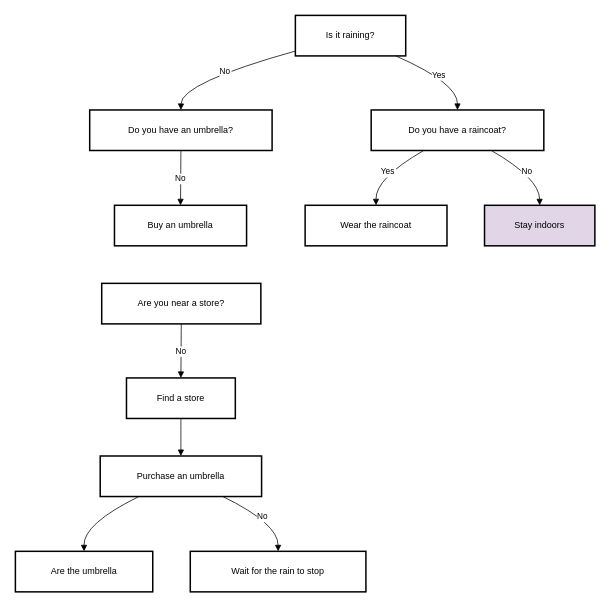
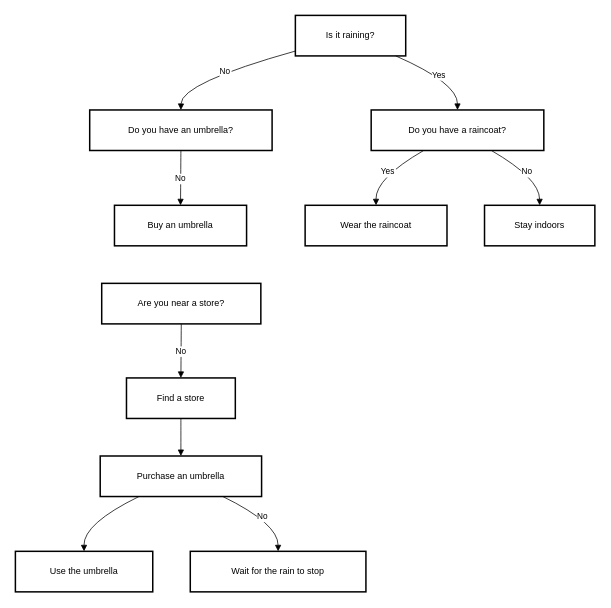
node "Stay indoors": fillcolor #e1d5e7 -> #ffffff
node "Are the umbrella": label "Are the umbrella" -> "Use the umbrella"
